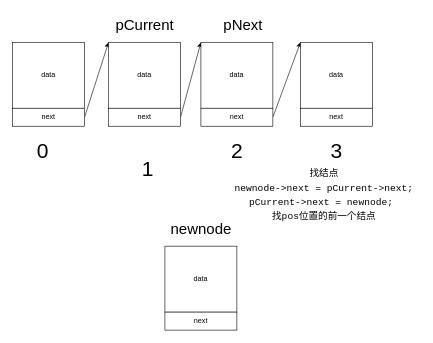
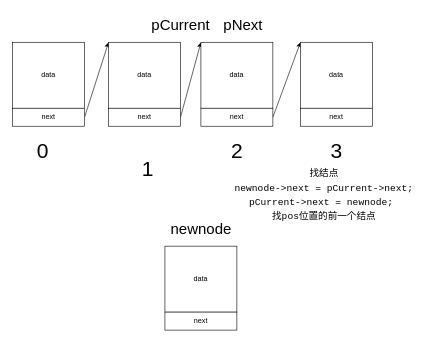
node "pCurrent": moved (144, 24) -> (180, 24)
